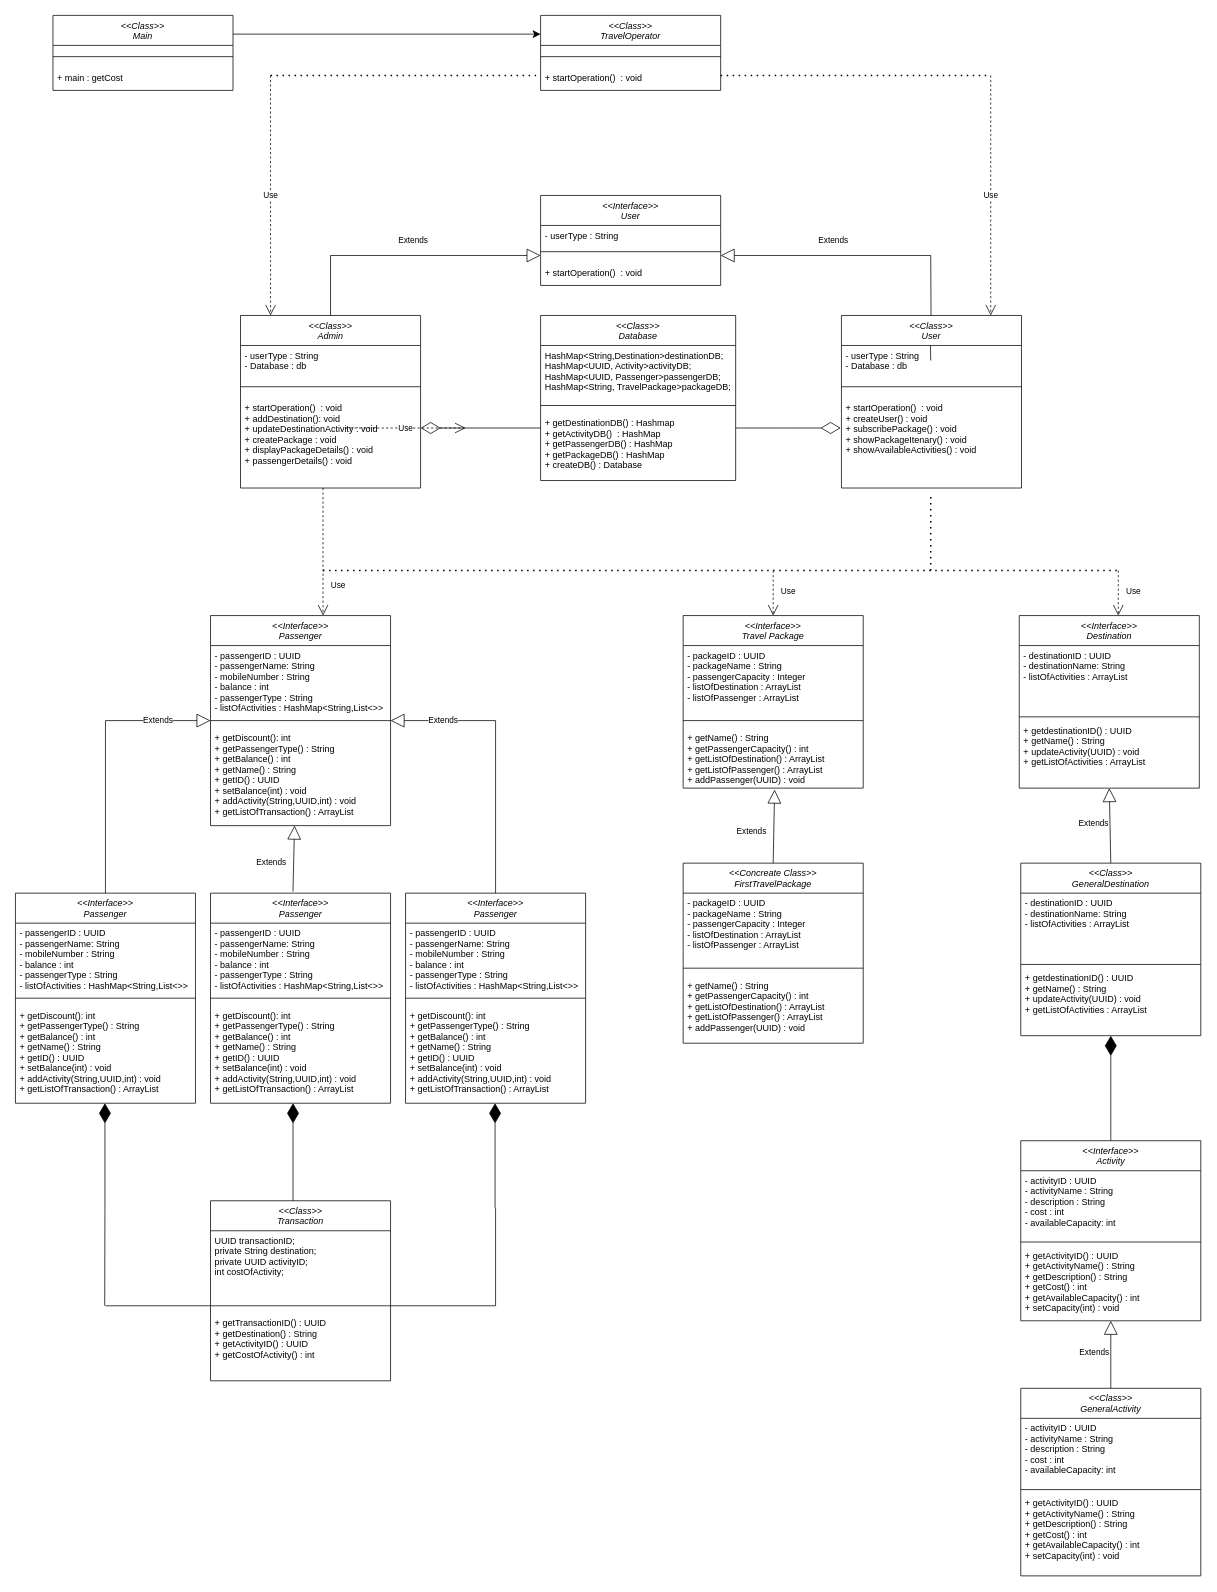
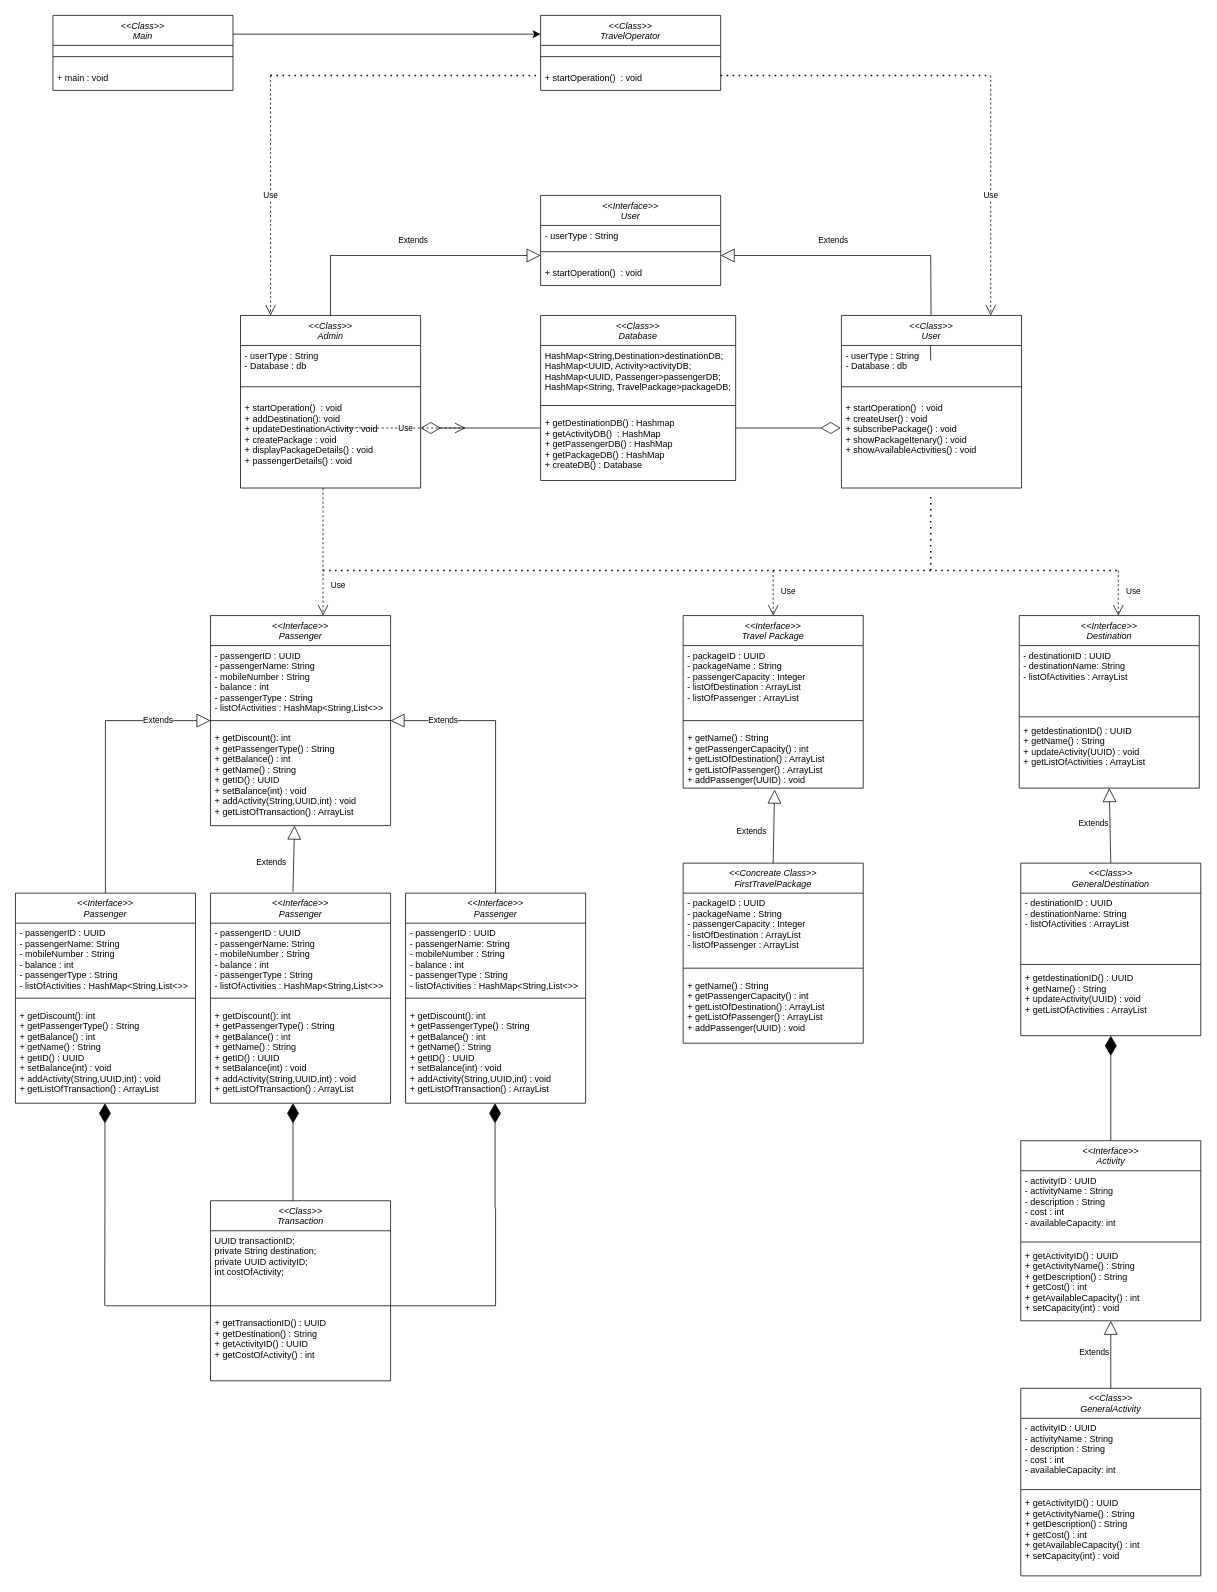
node "+ main : getCost": label "+ main : getCost" -> "+ main : void"
